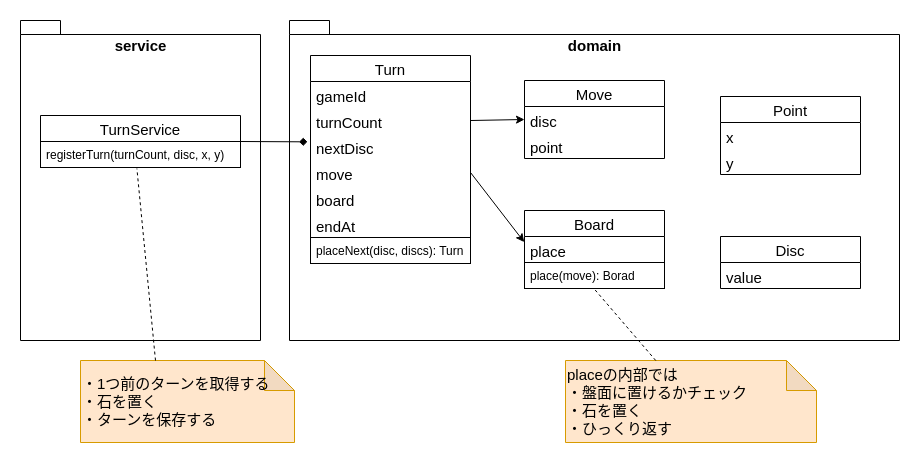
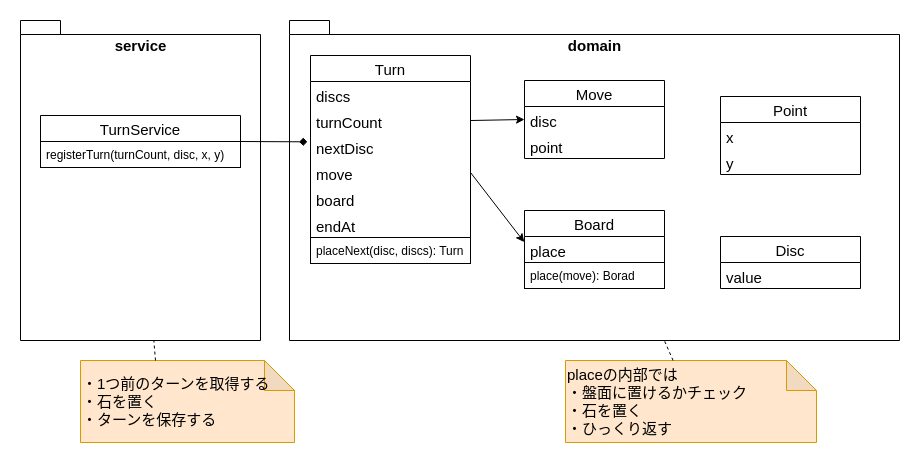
node "gameId": label "gameId" -> "discs"
edge "registerTurn(turnCount, disc, x, y)" -- "・1つ前のターンを取得する・石を置く・ターンを保存する": now "service" -- "・1つ前のターンを取得する・石を置く・ターンを保存する"
edge "place(move): Borad" -- "placeの内部では・盤面に置けるかチェック・石を置く・ひっくり返す": now "domain" -- "placeの内部では・盤面に置けるかチェック・石を置く・ひっくり返す"
